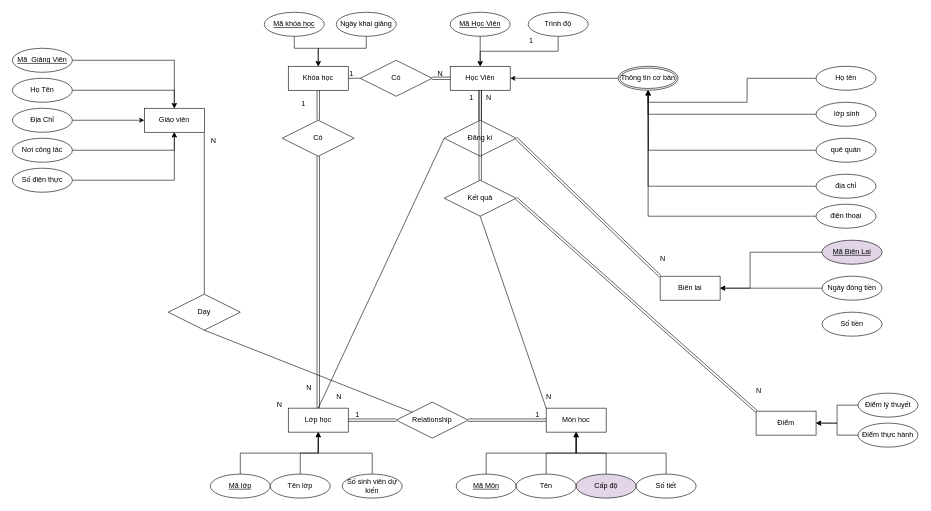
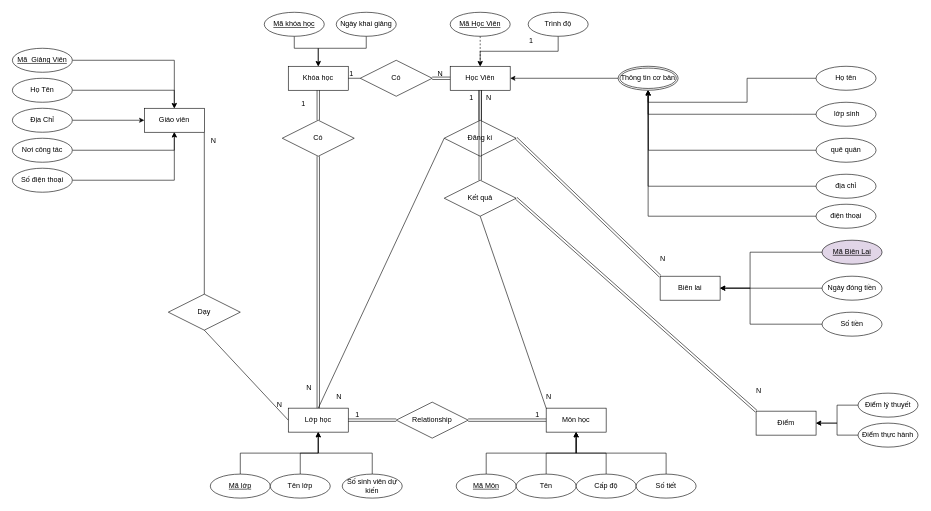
edge "Mã Học Viên" -> "Học Viên": style solid -> dashed
node "Số điện thực": label "Số điện thực" -> "Số điện thoại"
edge "Số tiền" -> "Biên lai": added
edge "Dạy" -- "Relationship": now "Dạy" -- "Lớp học"
node "Cấp độ": fillcolor #e1d5e7 -> #ffffff
